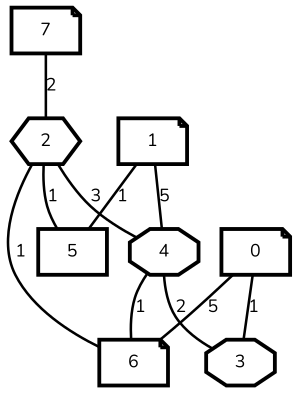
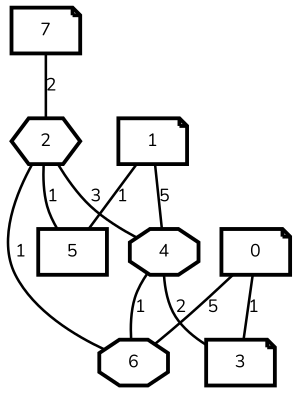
node "6": shape note -> octagon
node "3": shape octagon -> note
